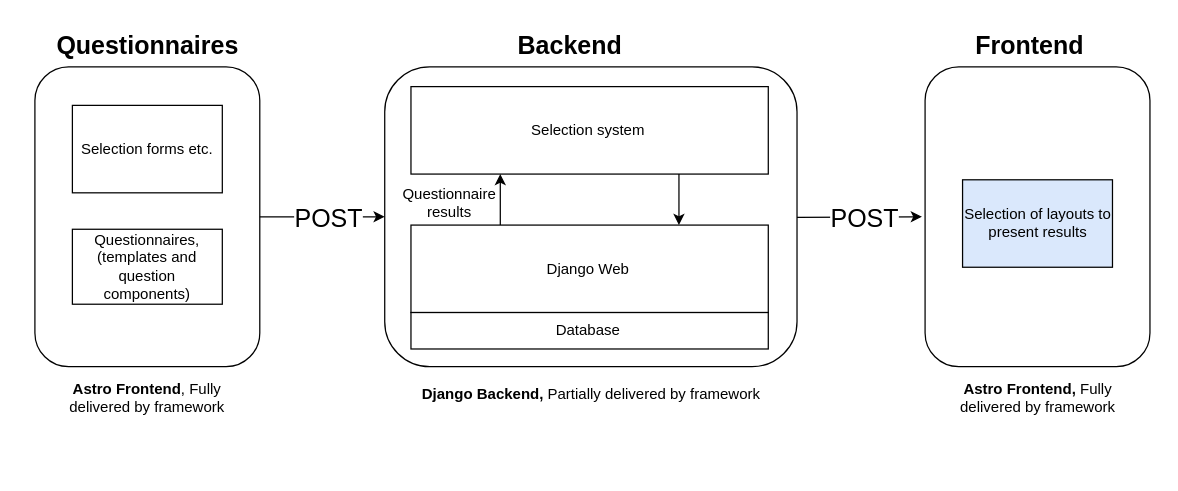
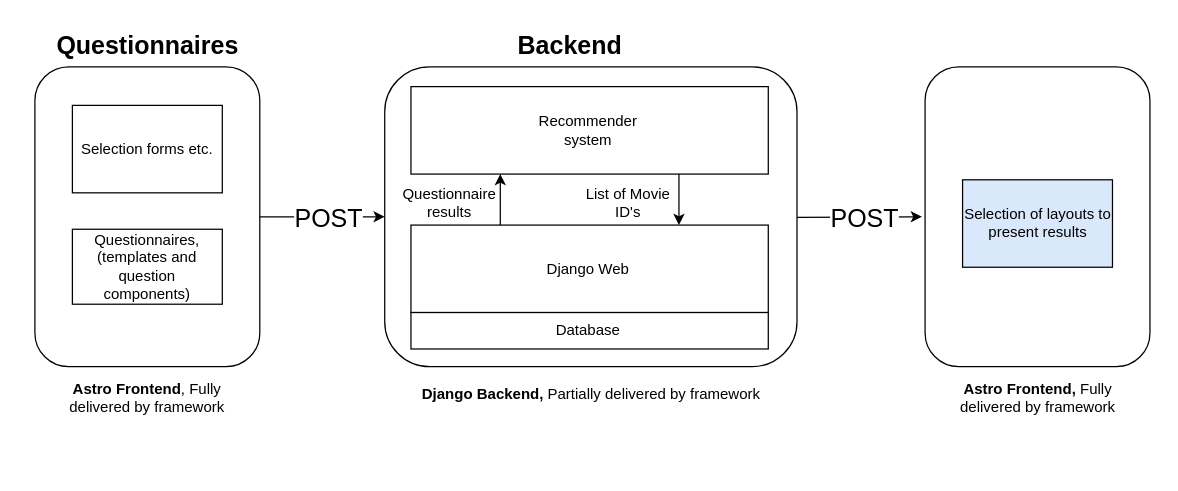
node "Frontend": removed
node "Selection system": label "Selection system" -> "Recommender system"
node "List of Movie ID's": added
